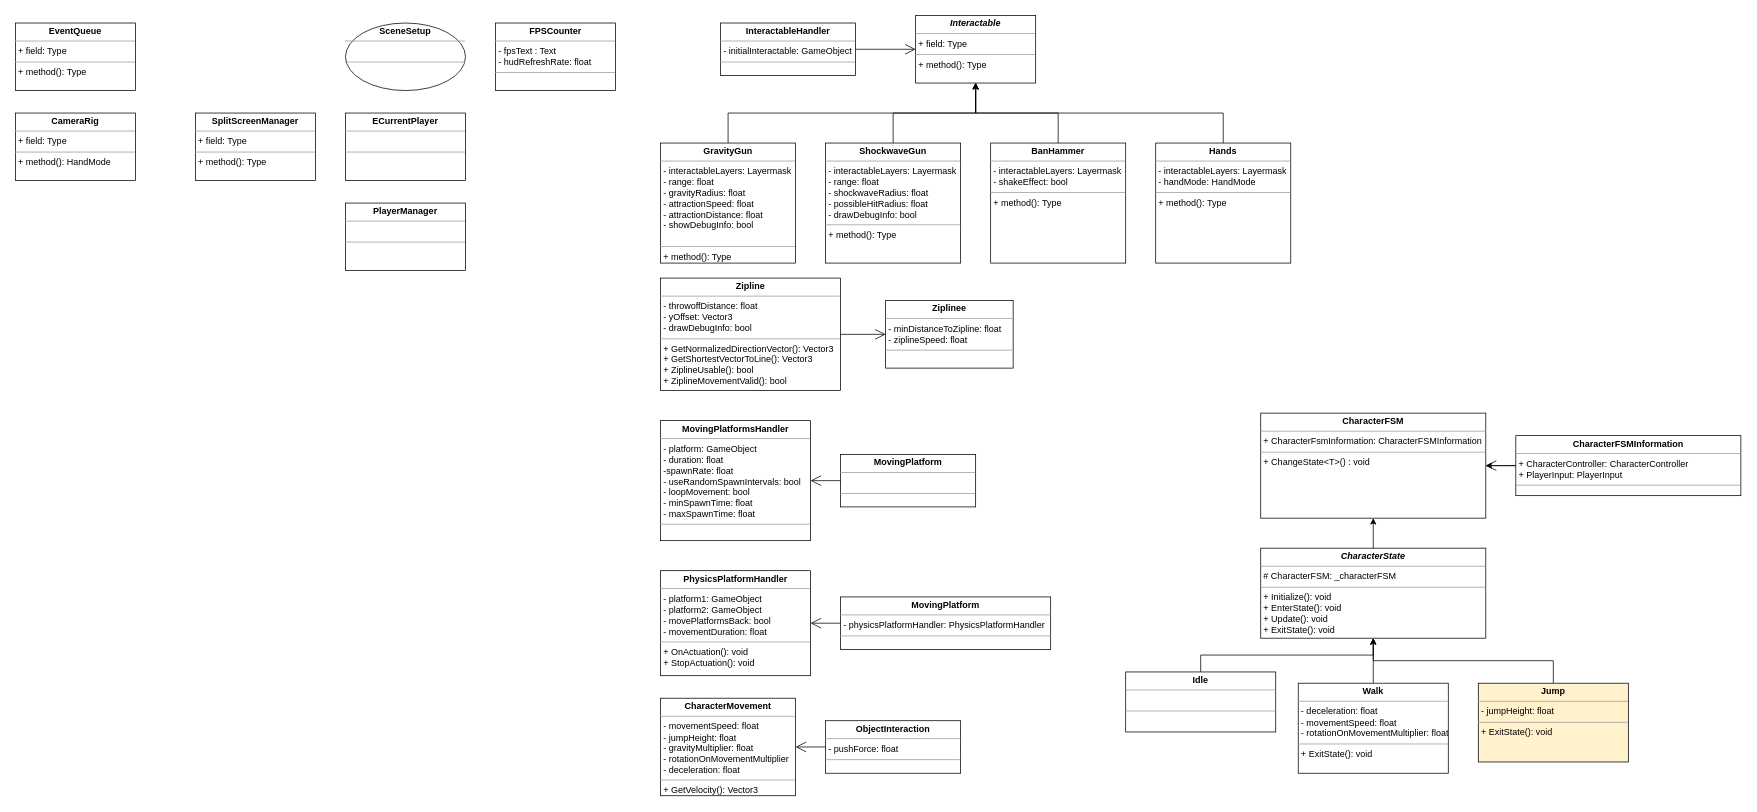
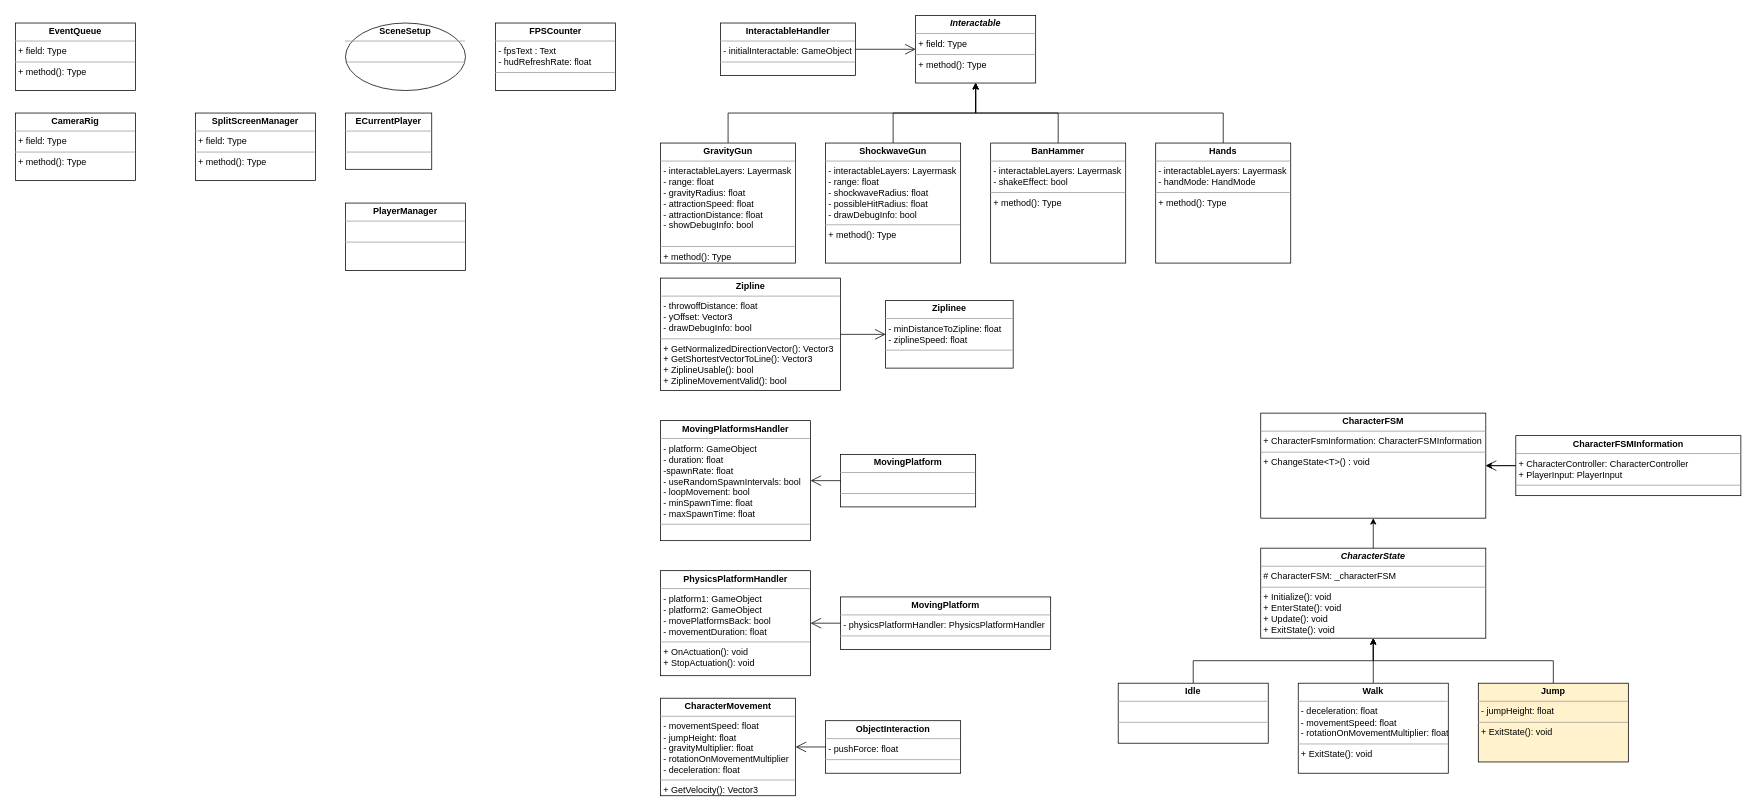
node "CameraRig + field: Type + method(): HandMode": label "CameraRig + field: Type + method(): HandMode" -> "CameraRig + field: Type + method(): Type"
node "ECurrentPlayer": size 120x68 -> 86x56
node "Idle": moved (1200, 702) -> (1193, 713)
